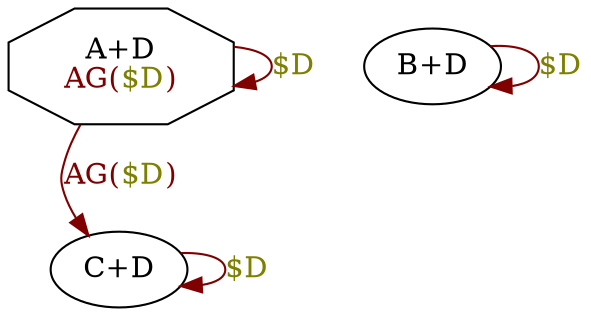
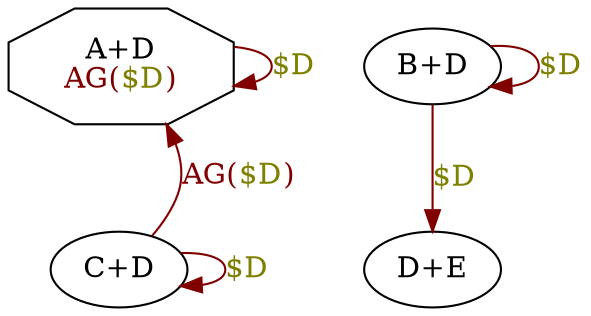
edge "A+D" -> "C+D": reversed
node "D+E": added
